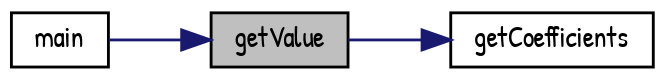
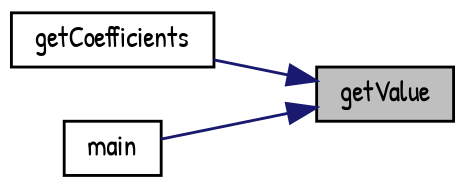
edge "getValue" -> "getCoefficients": reversed
